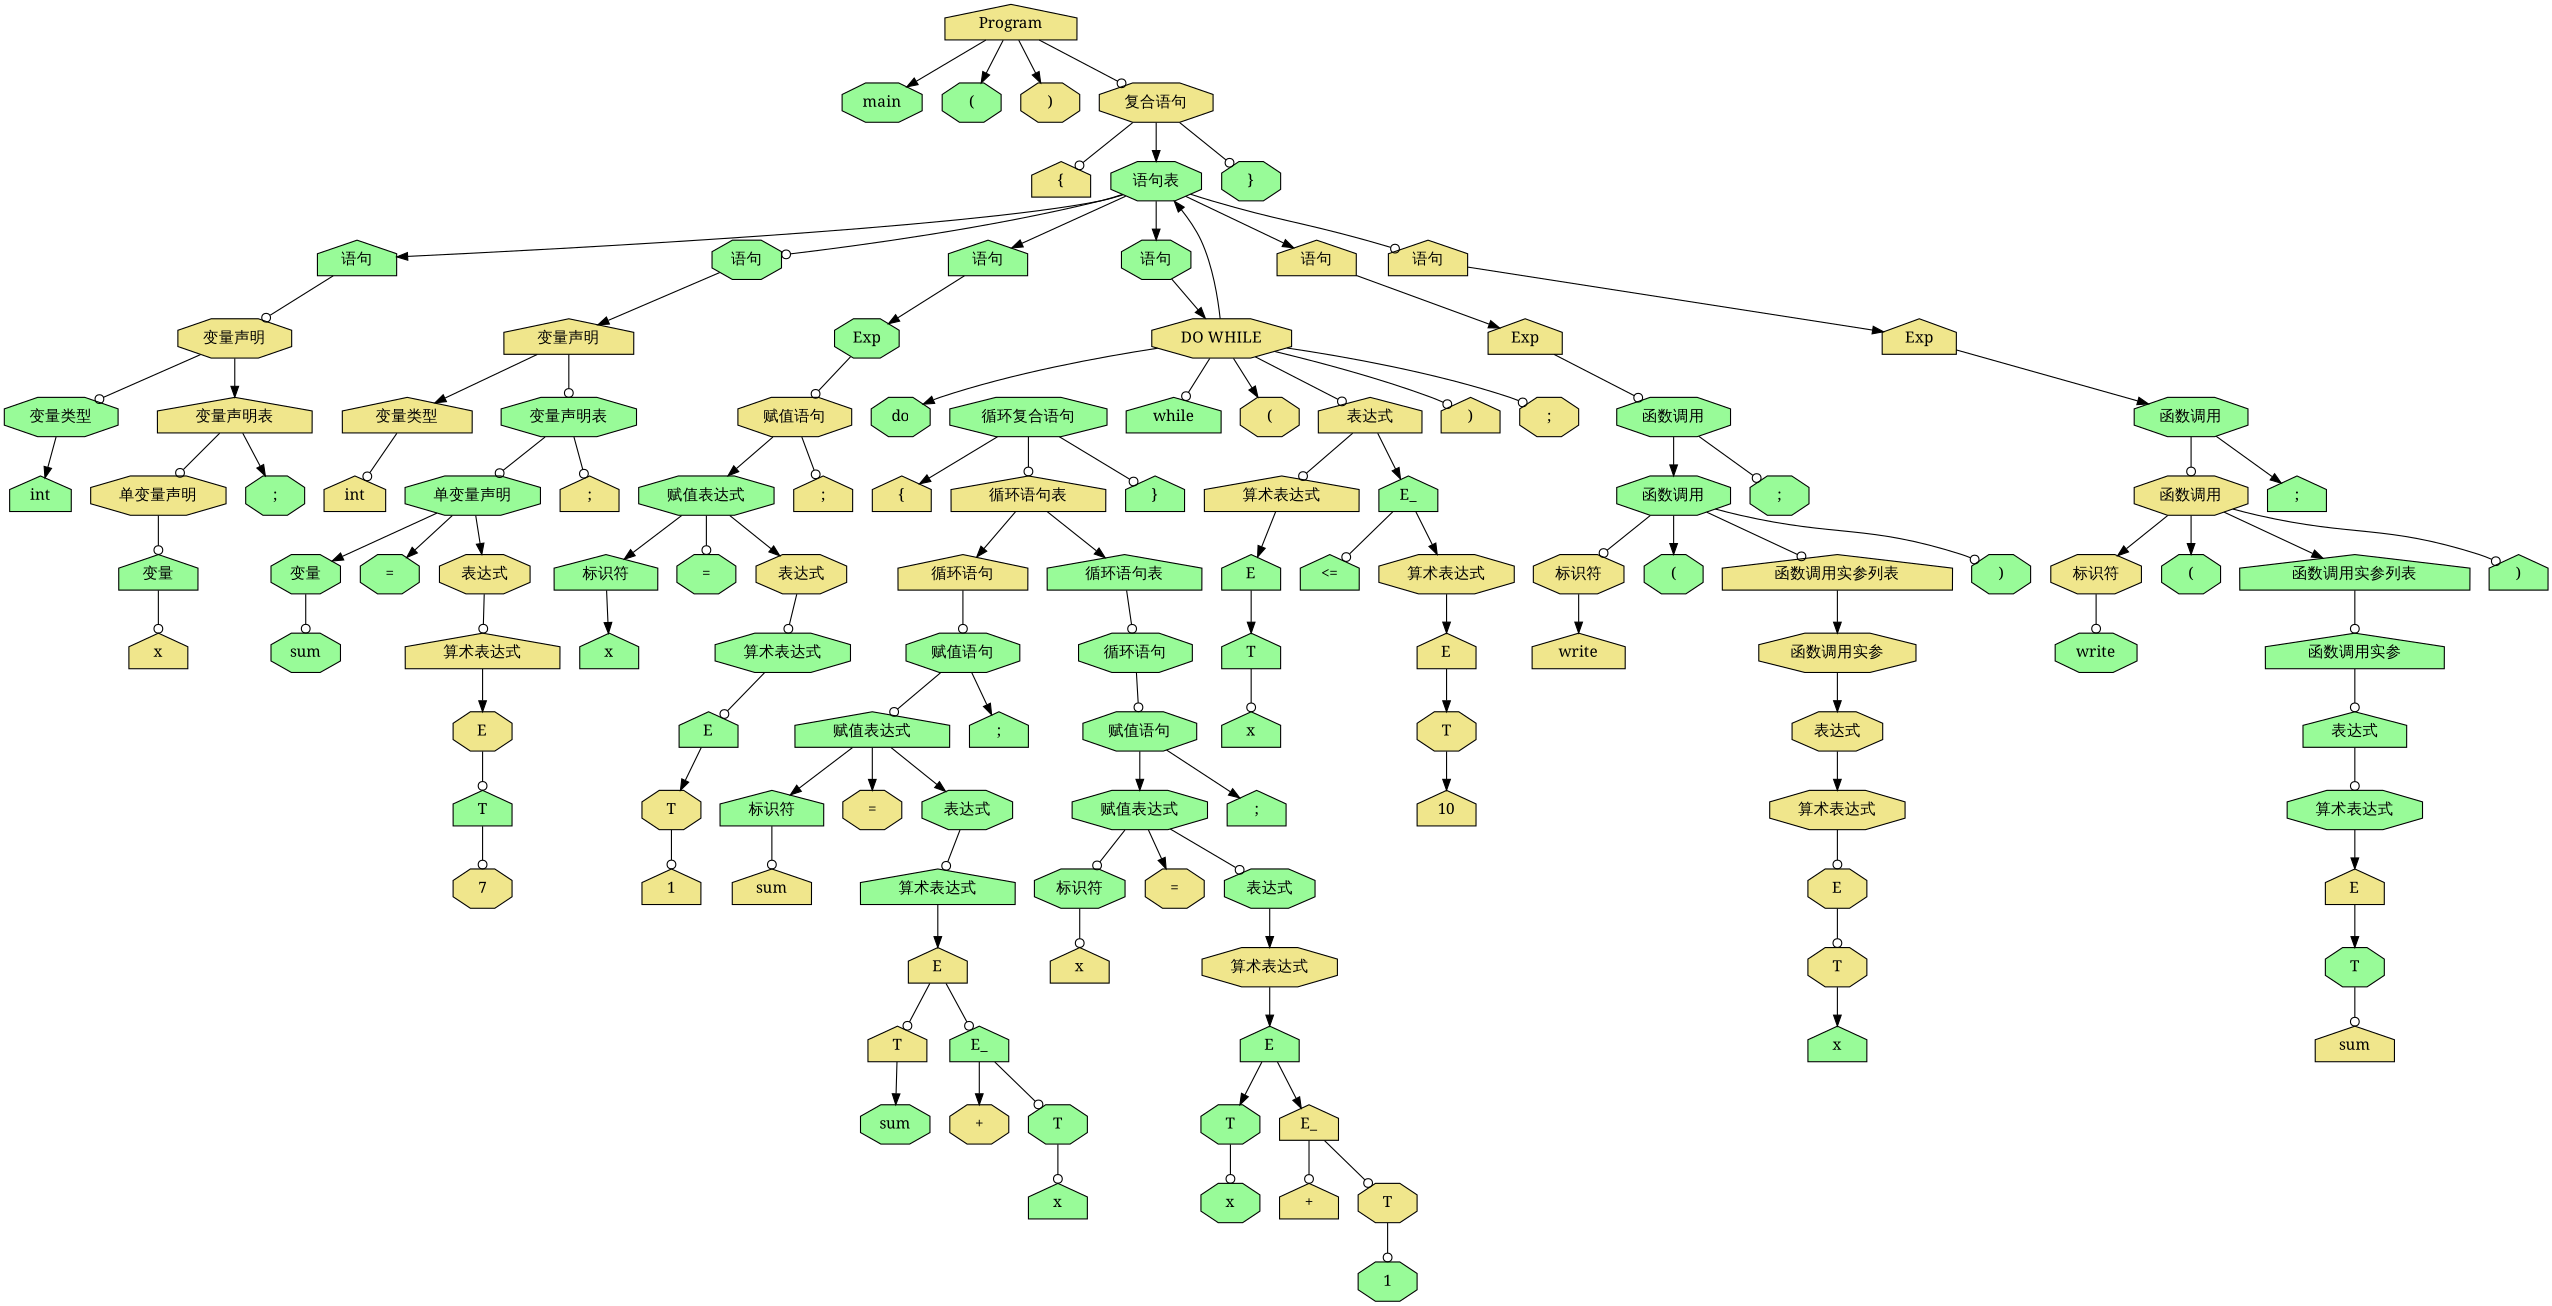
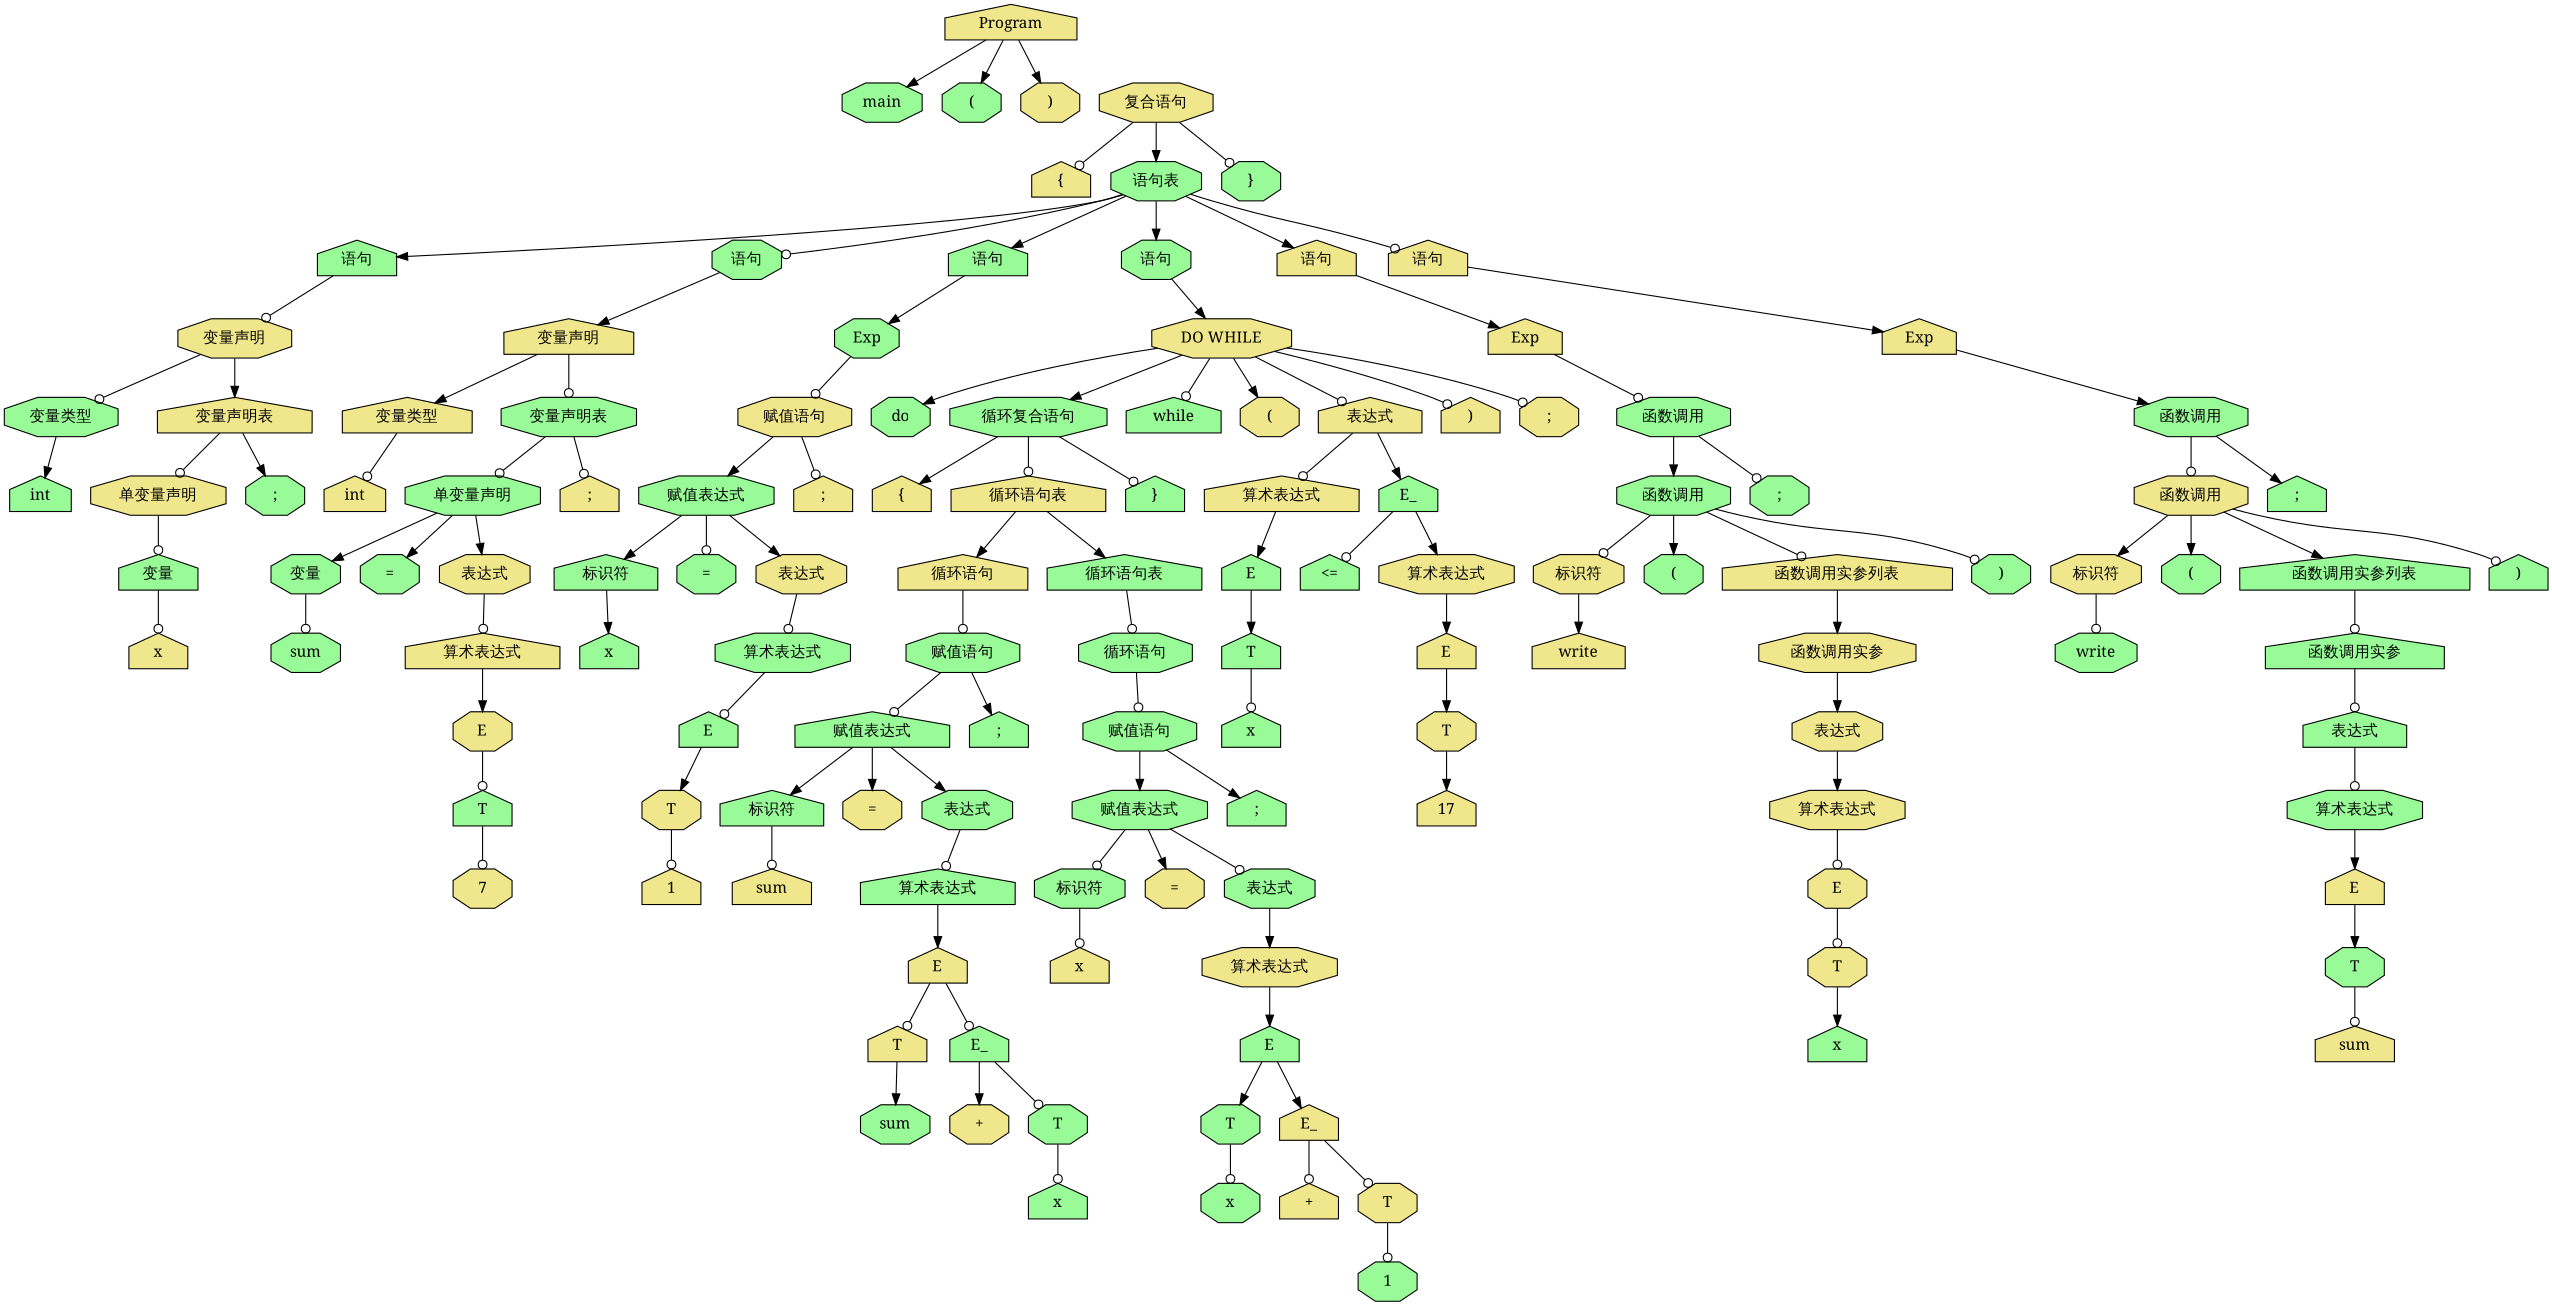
edge "Program" -> "复合语句": removed
edge "DO WHILE" -> "语句表": now "DO WHILE" -> "循环复合语句"
node "10": label "10" -> "17"
